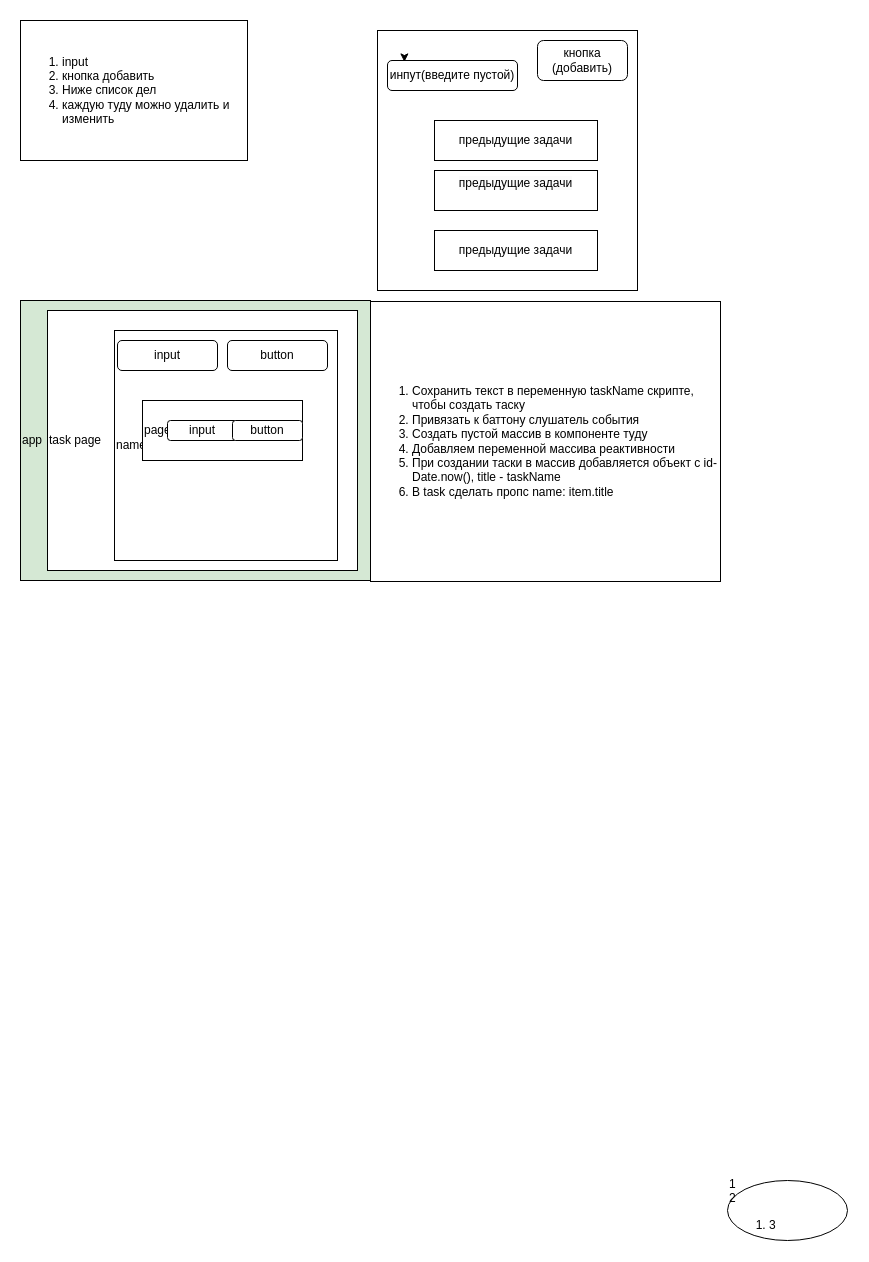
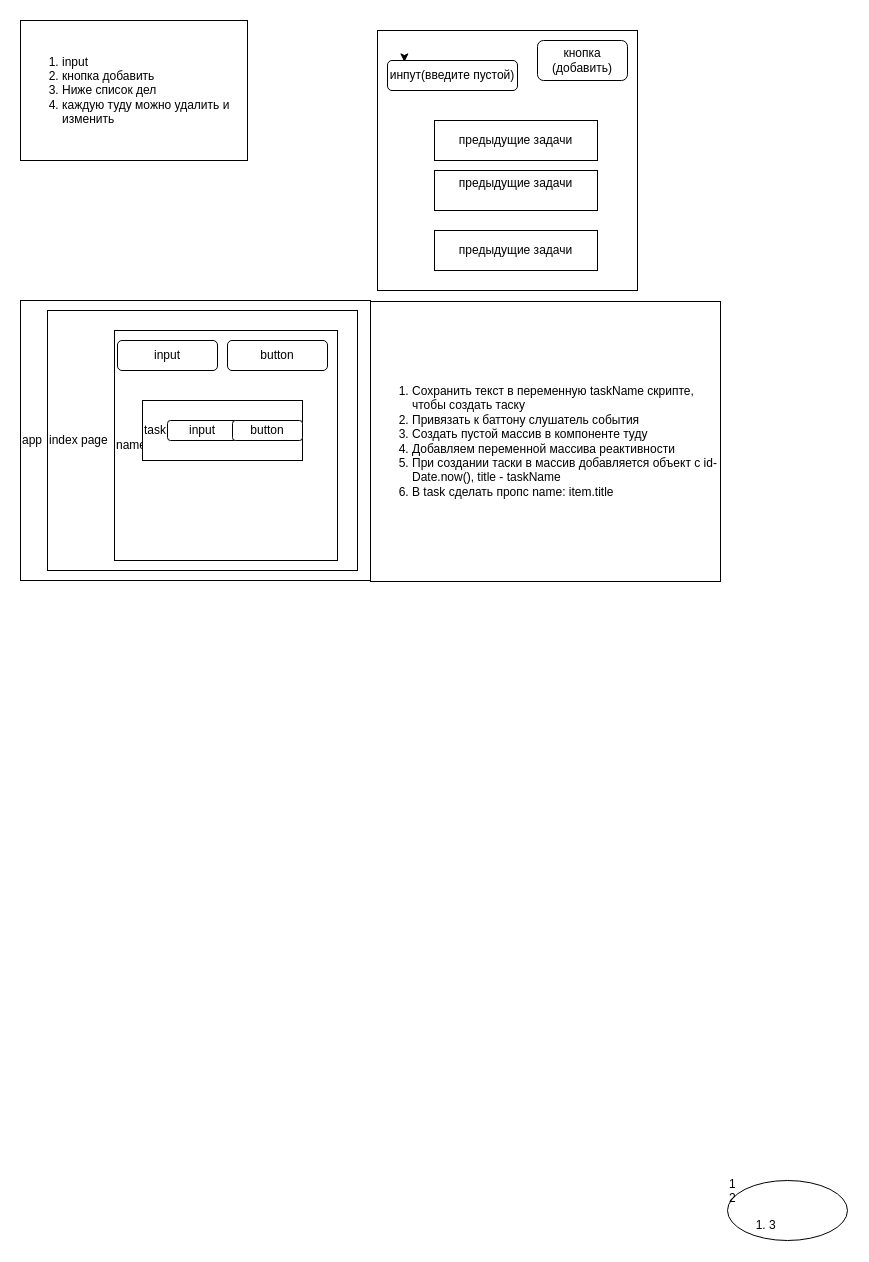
node "page": label "page" -> "task"
node "app": fillcolor #d5e8d4 -> #ffffff
node "task page": label "task page" -> "index page"
